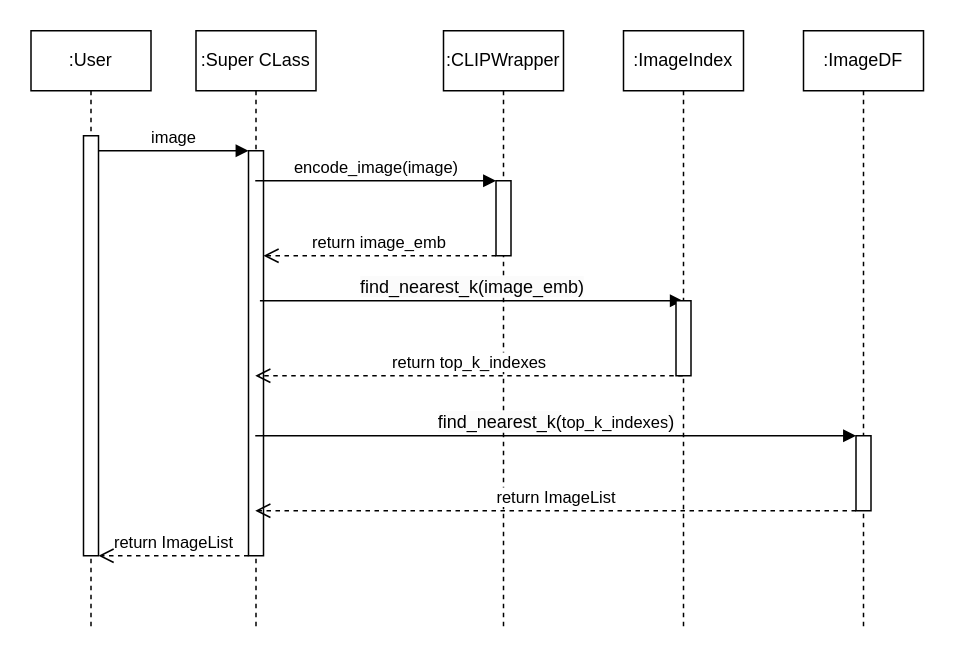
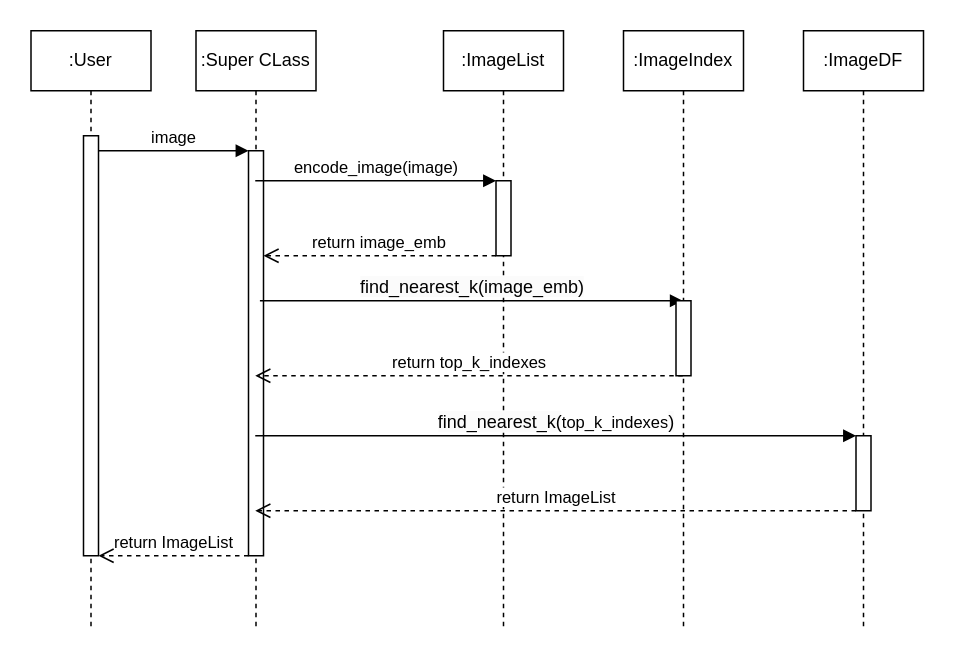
node ":CLIPWrapper": label ":CLIPWrapper" -> ":ImageList"
